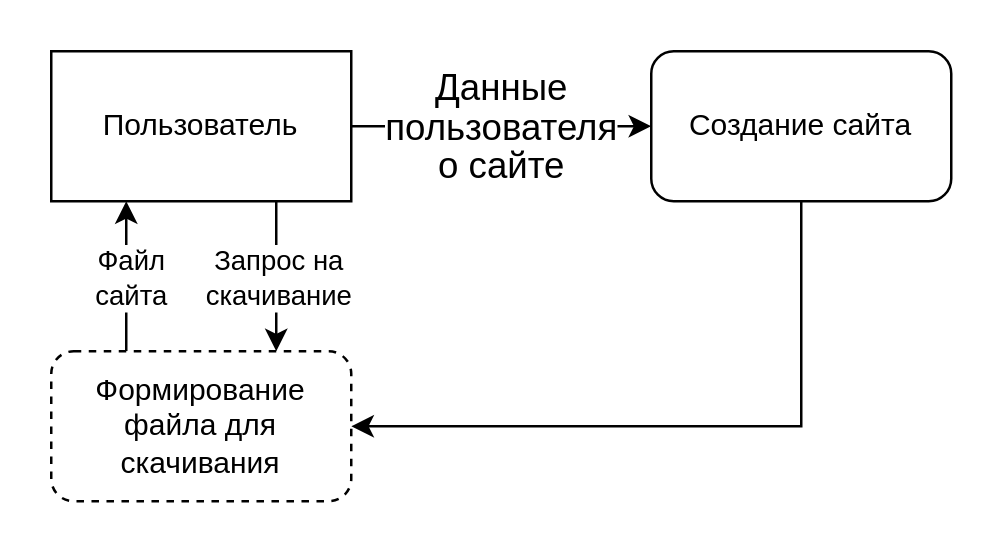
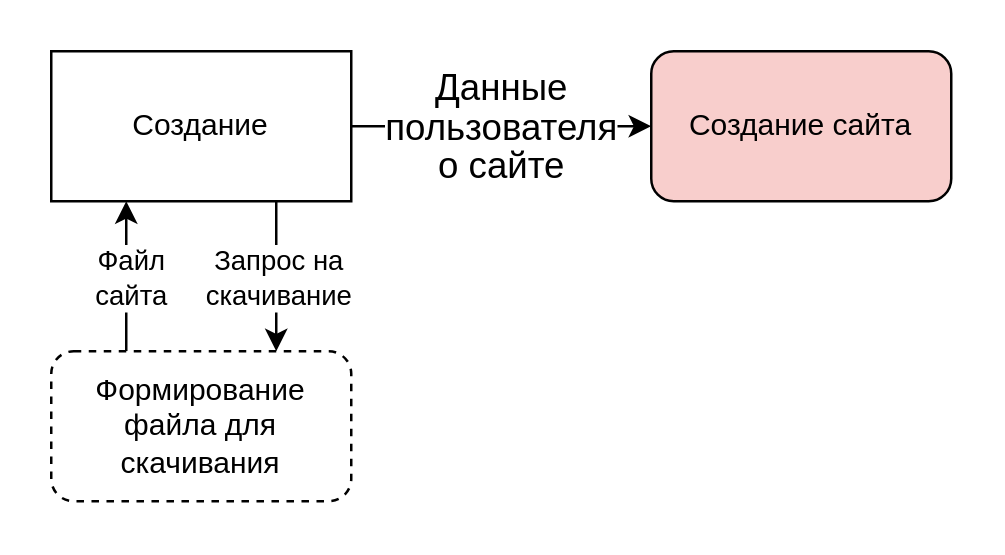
node "Пользователь": label "Пользователь" -> "Создание"
node "Создание сайта": fillcolor #ffffff -> #f8cecc
edge "Создание сайта" -> "Формирование файла для скачивания": removed
